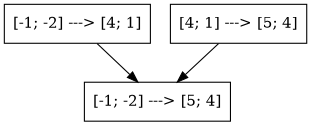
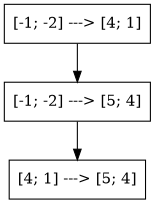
edge "[4; 1] ---> [5; 4]" -> "[-1; -2] ---> [5; 4]": reversed
